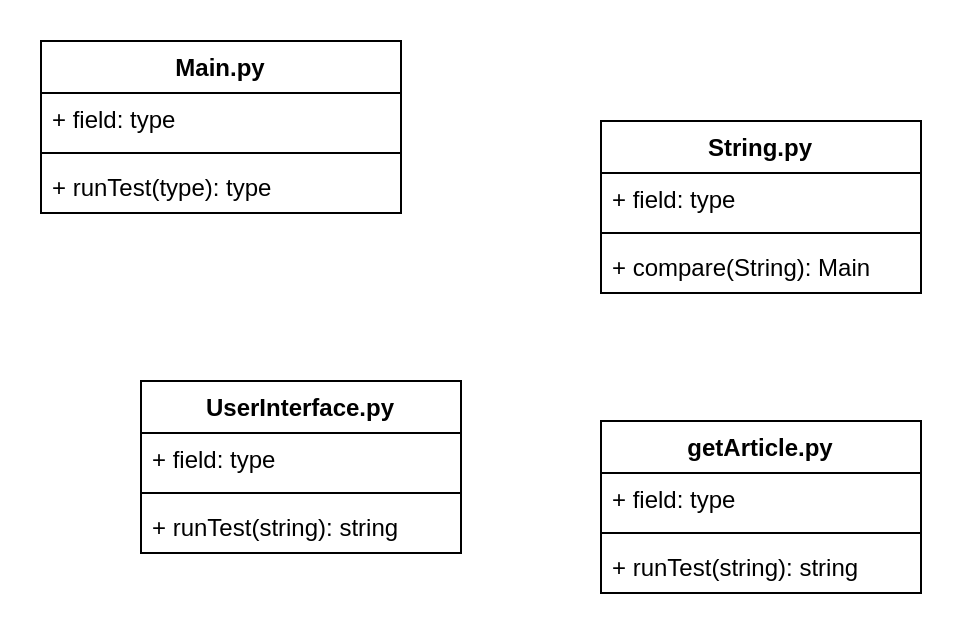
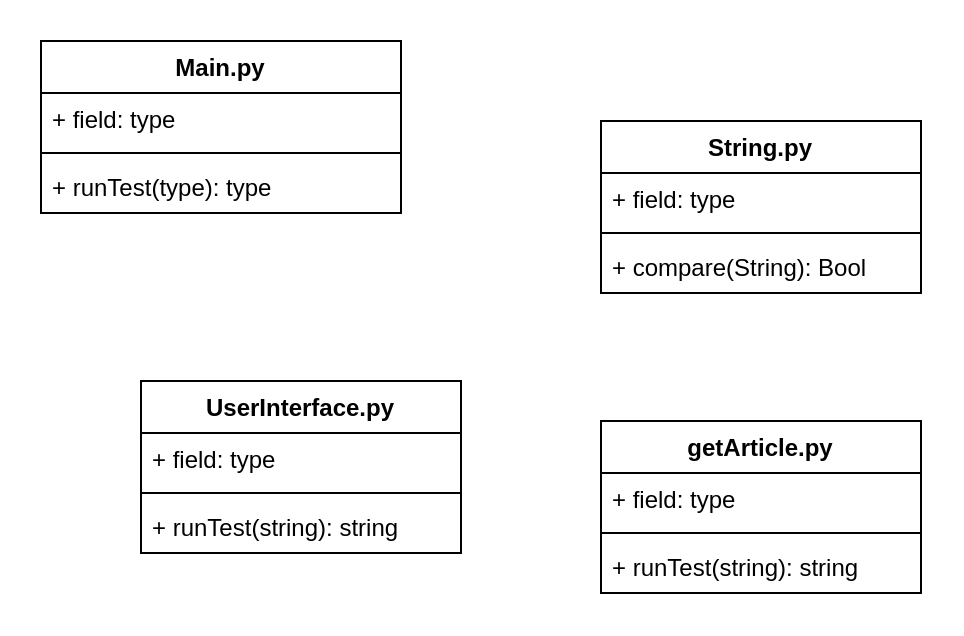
node "+ compare(String): Main": label "+ compare(String): Main" -> "+ compare(String): Bool"
